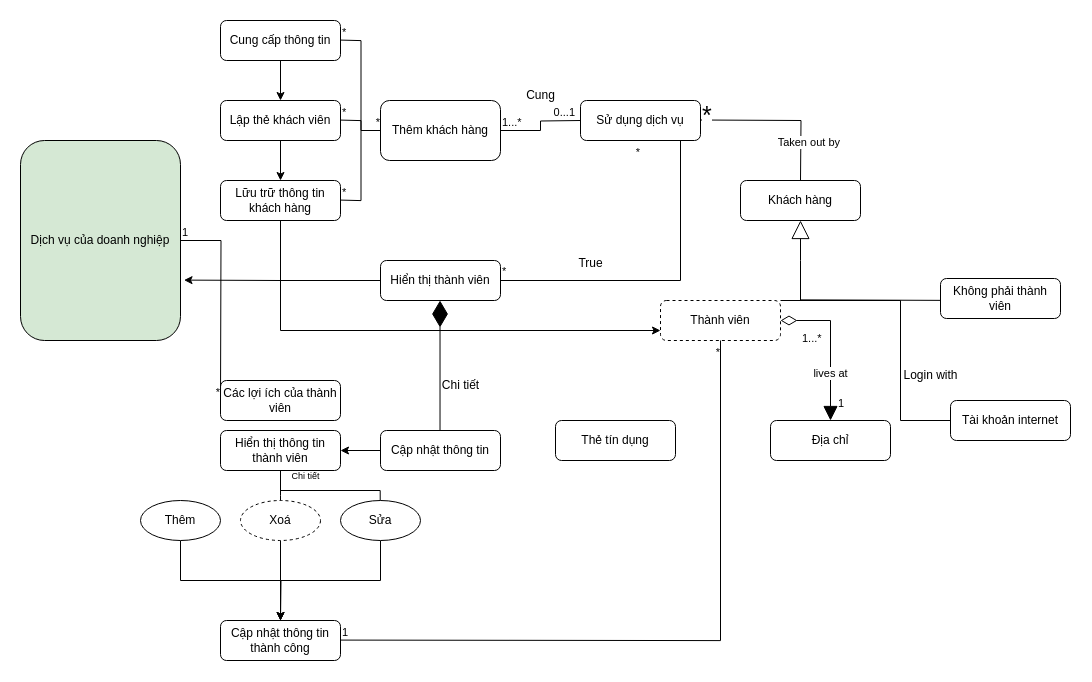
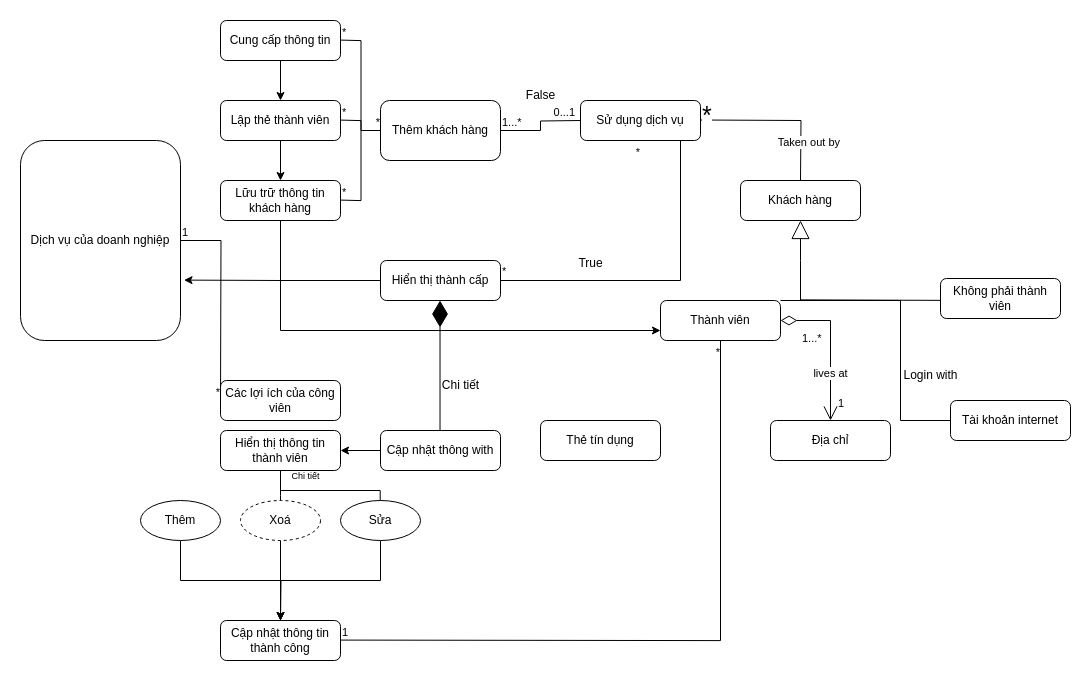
node "Cung": label "Cung" -> "False"
node "Lập thẻ khách viên": label "Lập thẻ khách viên" -> "Lập thẻ thành viên"
node "Dịch vụ của doanh nghiệp": fillcolor #d5e8d4 -> #ffffff
node "Hiển thị thành viên": label "Hiển thị thành viên" -> "Hiển thị thành cấp"
node "Thành viên": style dashed -> solid
node "Các lợi ích của thành viên": label "Các lợi ích của thành viên" -> "Các lợi ích của công viên"
edge "Thành viên" -- "Địa chỉ": arrowhead block -> open
node "Thẻ tín dụng": moved (616, 441) -> (601, 441)
node "Cập nhật thông tin": label "Cập nhật thông tin" -> "Cập nhật thông with"
